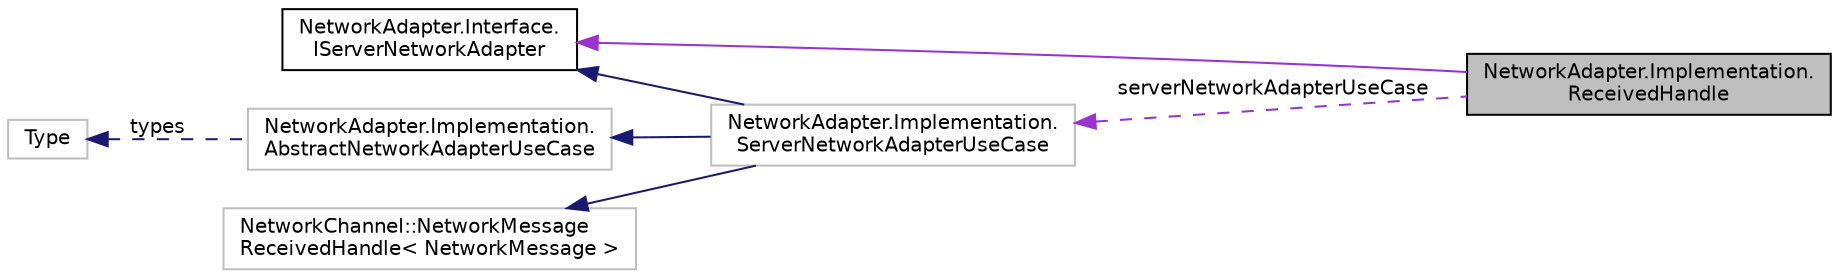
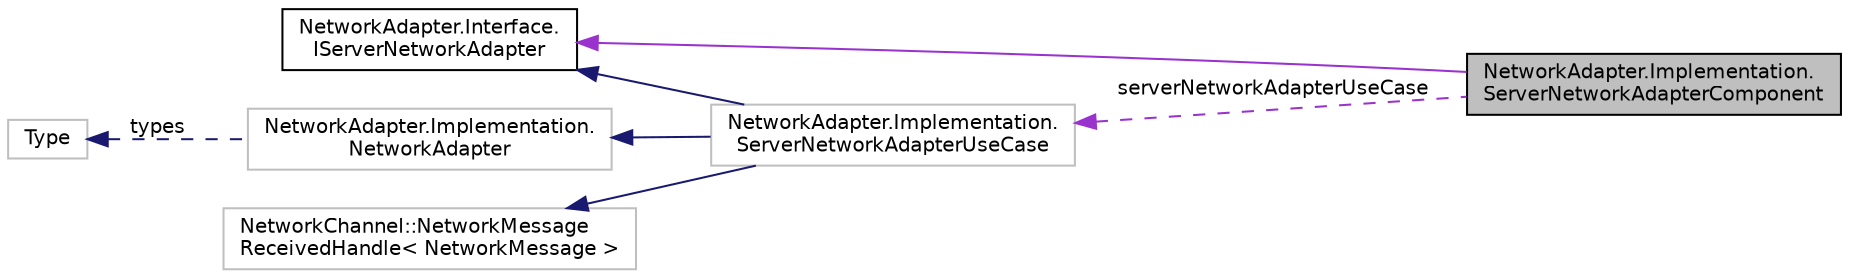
node "NetworkAdapter.Implementation. ReceivedHandle": label "NetworkAdapter.Implementation. ReceivedHandle" -> "NetworkAdapter.Implementation. ServerNetworkAdapterComponent"
node "NetworkAdapter.Implementation. AbstractNetworkAdapterUseCase": label "NetworkAdapter.Implementation. AbstractNetworkAdapterUseCase" -> "NetworkAdapter.Implementation. NetworkAdapter"
